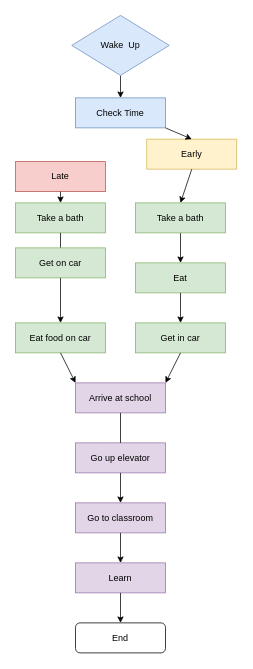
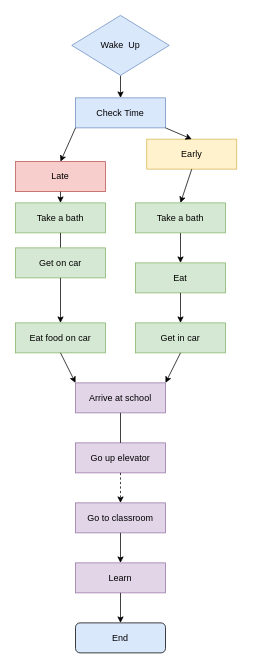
edge "Check Time" -> "Late": added
edge "Go up elevator" -> "Go to classroom": style solid -> dashed
node "End": fillcolor #ffffff -> #dae8fc
